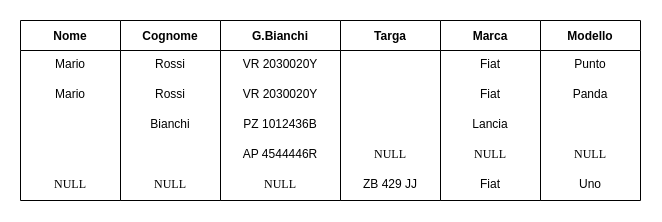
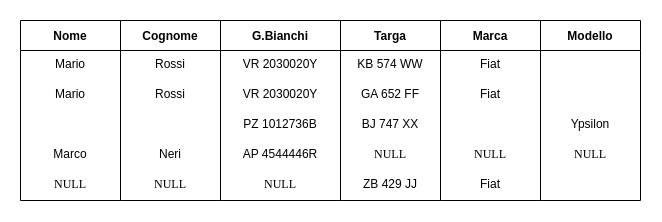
node "KB 574 WW": added
node "Punto": removed
node "GA 652 FF": added
node "Panda": removed
node "PZ 1012436B": label "PZ 1012436B" -> "PZ 1012736B"
node "Bianchi": removed
node "BJ 747 XX": added
node "Lancia": removed
node "Ypsilon": added
node "Marco": added
node "Neri": added
node "Uno": removed
